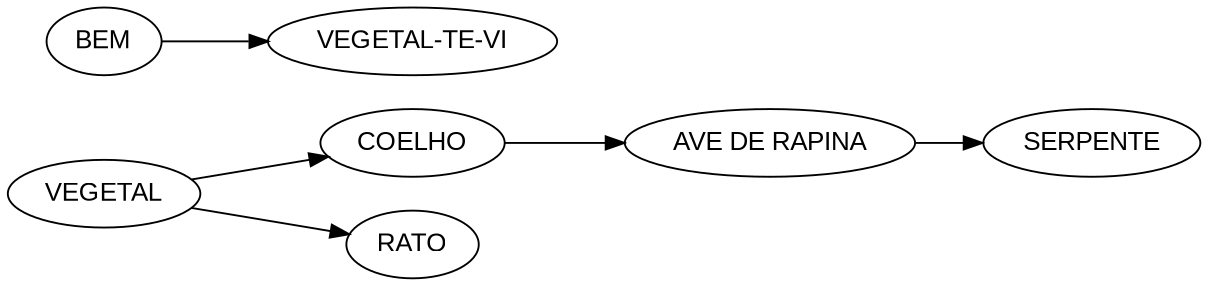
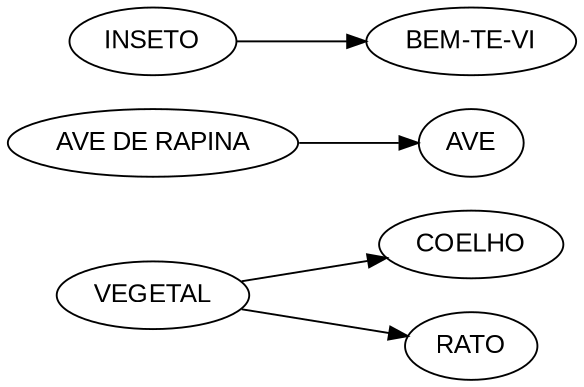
node "BEM": label "BEM" -> "INSETO"
node "VEGETAL-TE-VI": label "VEGETAL-TE-VI" -> "BEM-TE-VI"
edge "COELHO" -> "AVE DE RAPINA": removed
node "SERPENTE": label "SERPENTE" -> "AVE"
